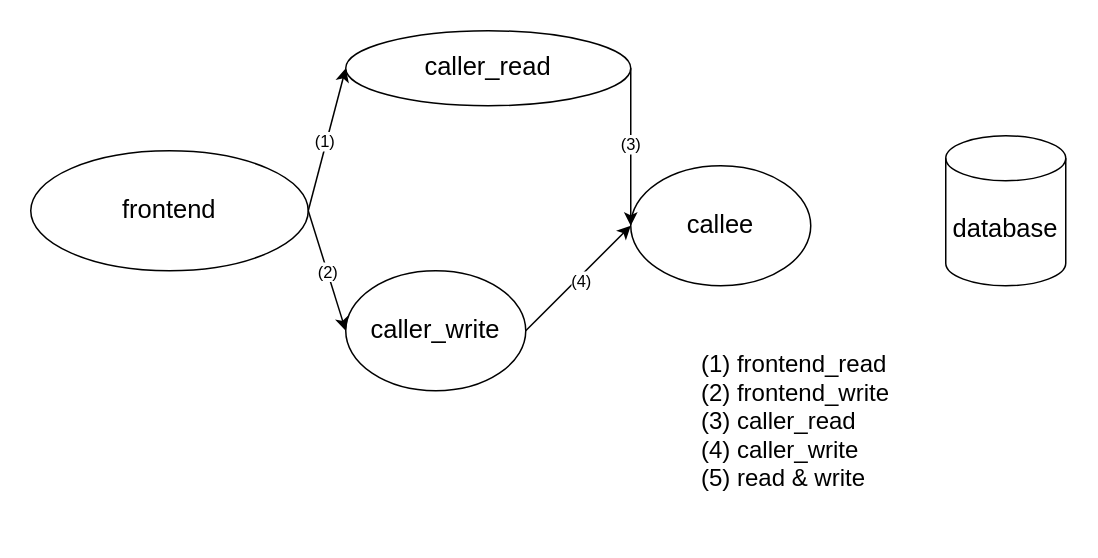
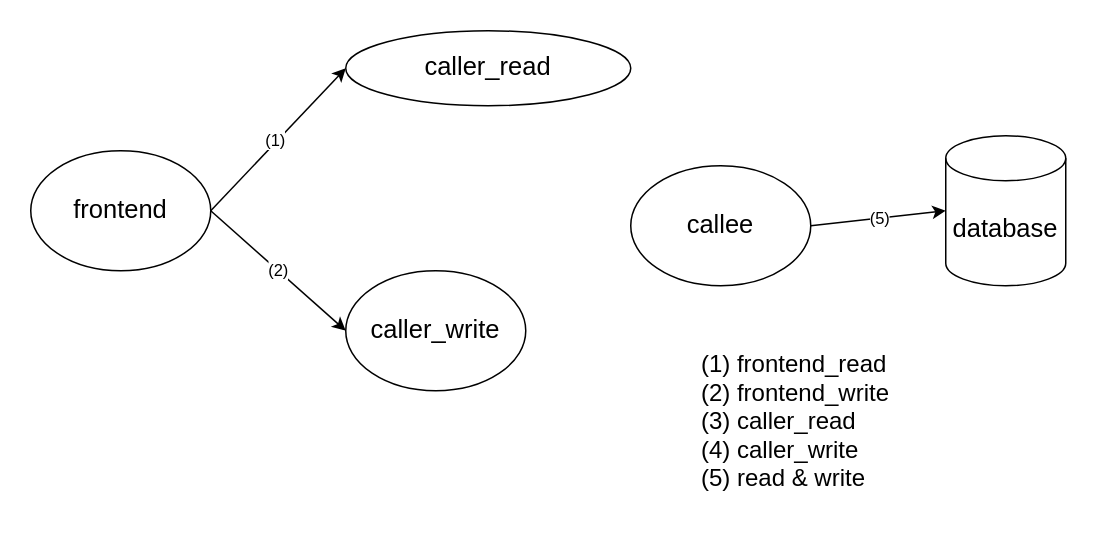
edge "caller_read" -> "callee": removed, label "(3)"
node "frontend": size 278x120 -> 180x120
edge "callee" -> "database": added, label "(5)"
edge "caller_write" -> "callee": removed, label "(4)"
